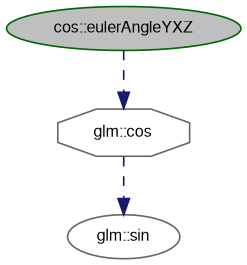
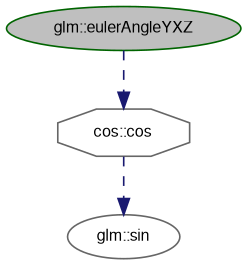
node "cos::eulerAngleYXZ": label "cos::eulerAngleYXZ" -> "glm::eulerAngleYXZ"
node "glm::cos": label "glm::cos" -> "cos::cos"
